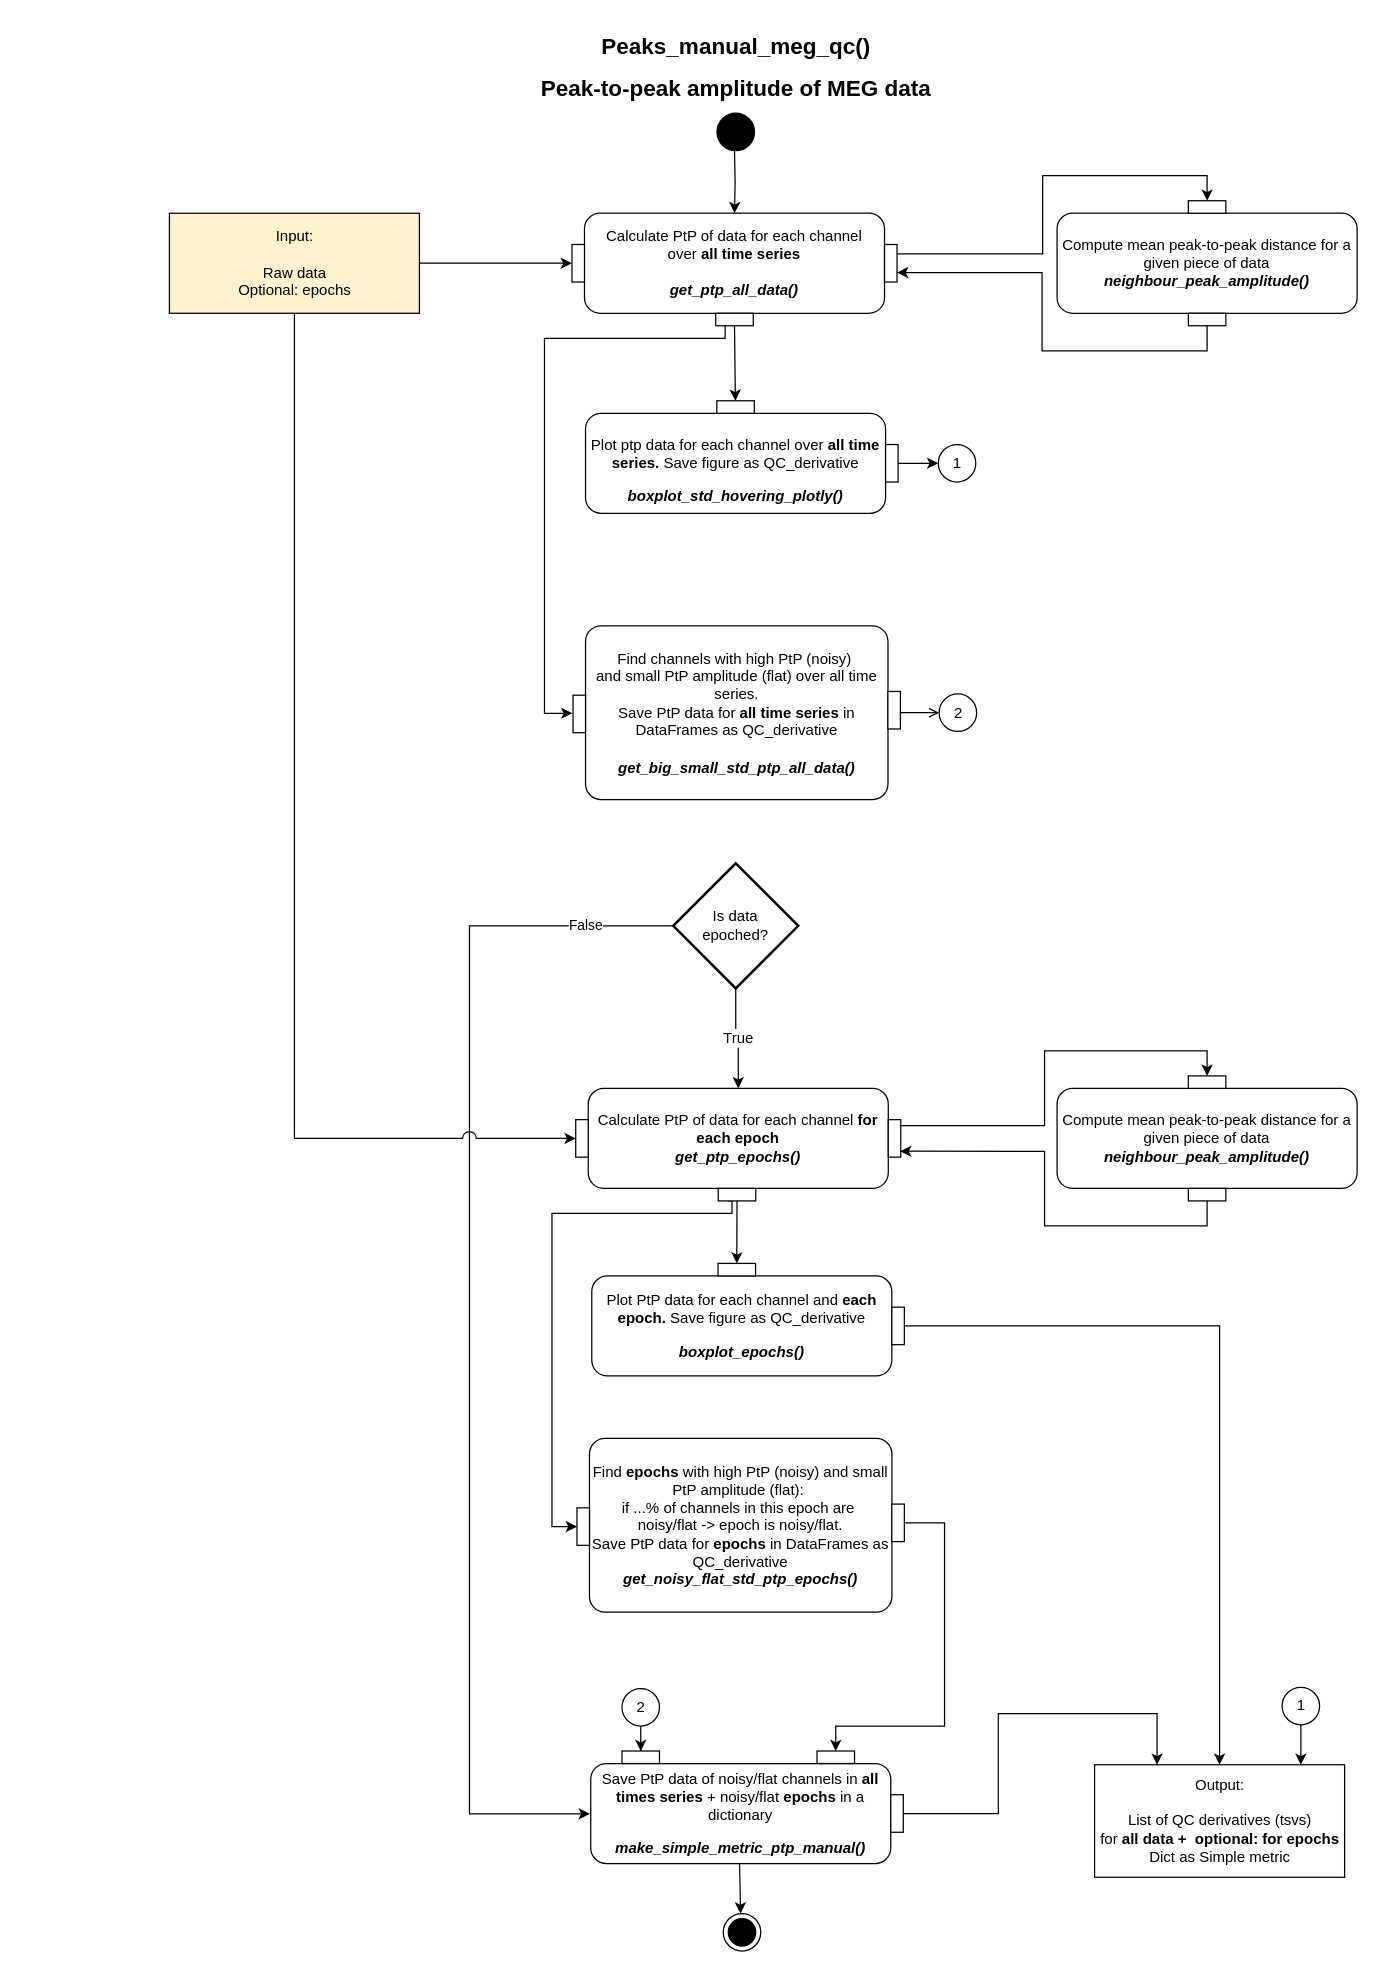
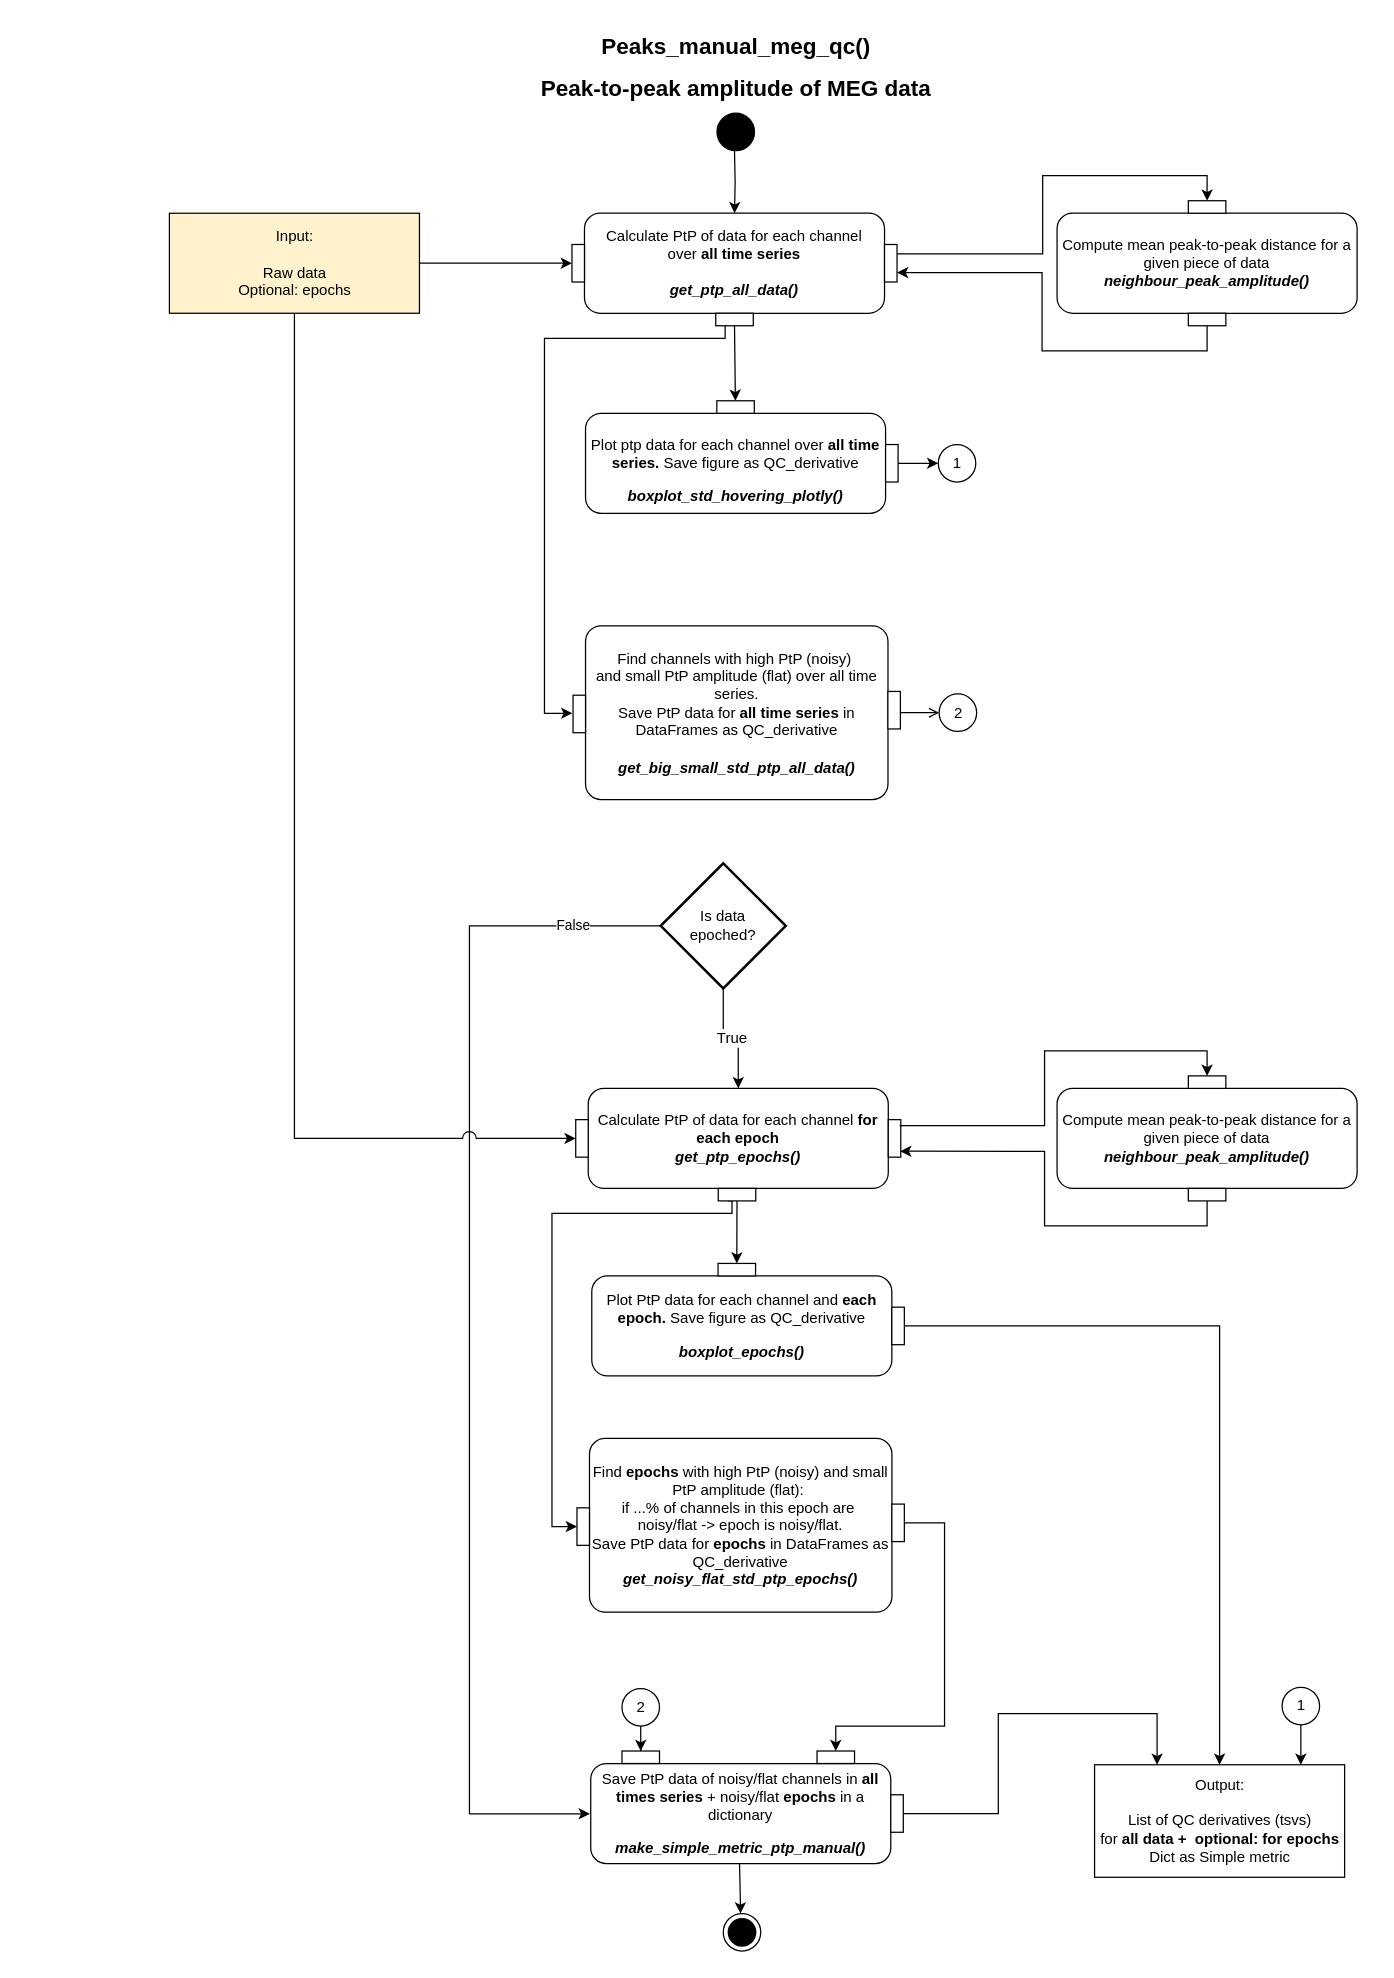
node "Is data epoched?": moved (736, 926) -> (723, 926)
